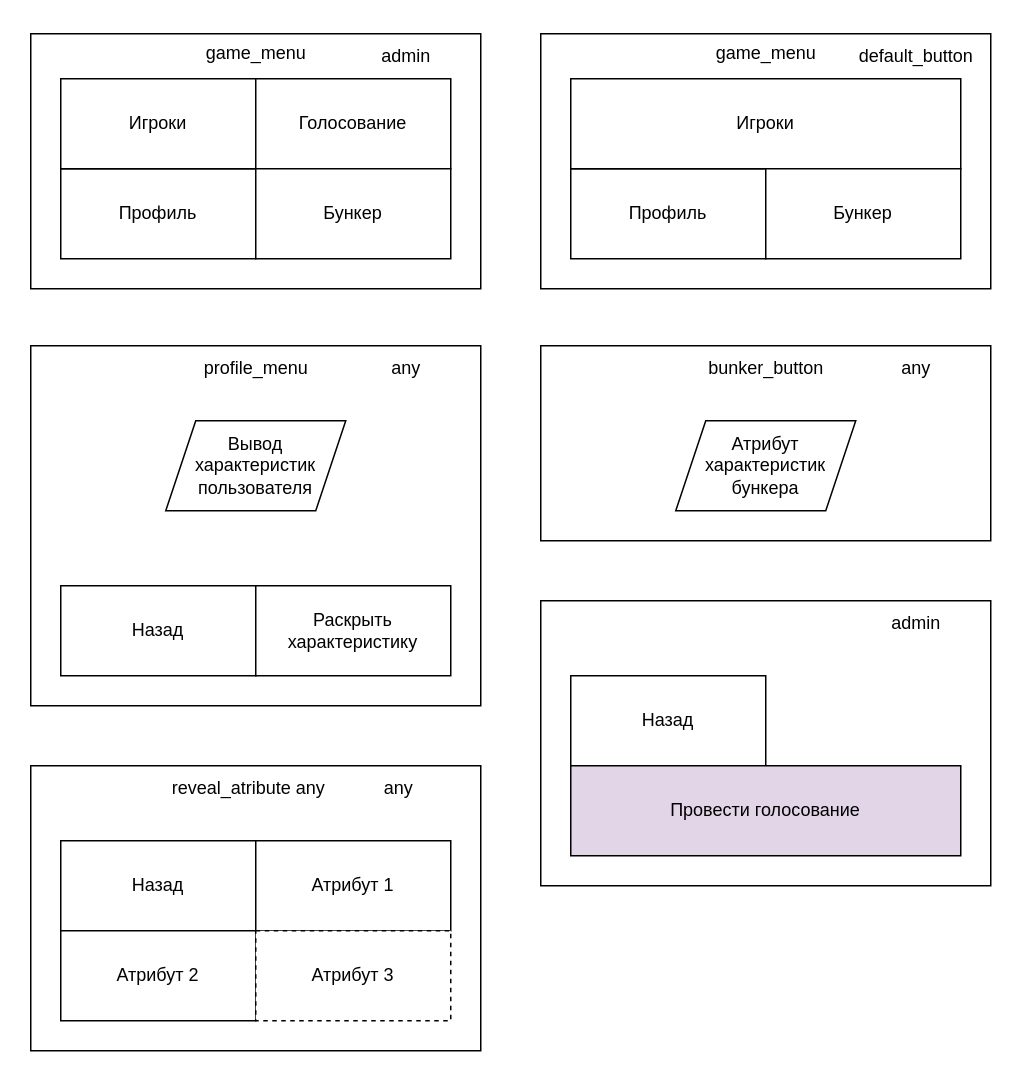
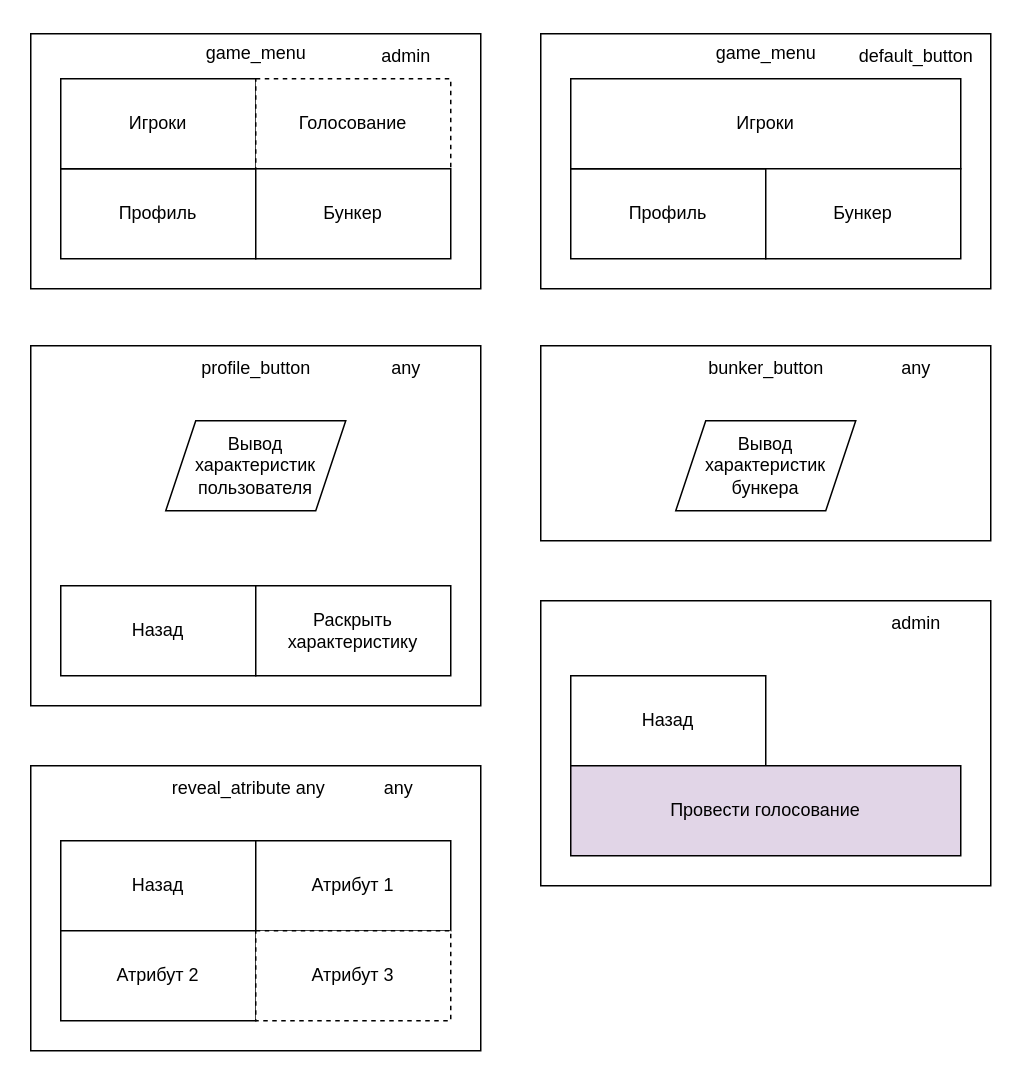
node "Голосование": style solid -> dashed
node "profile_menu": label "profile_menu" -> "profile_button"
node "Атрибут характеристик бункера": label "Атрибут характеристик бункера" -> "Вывод характеристик бункера"
